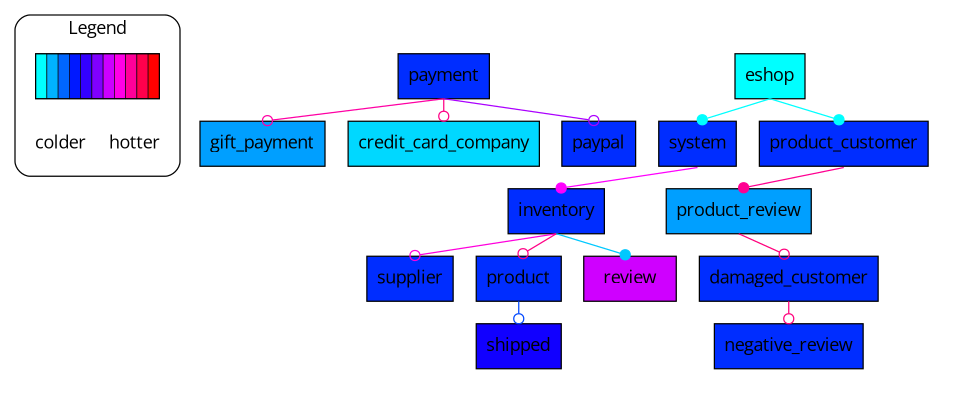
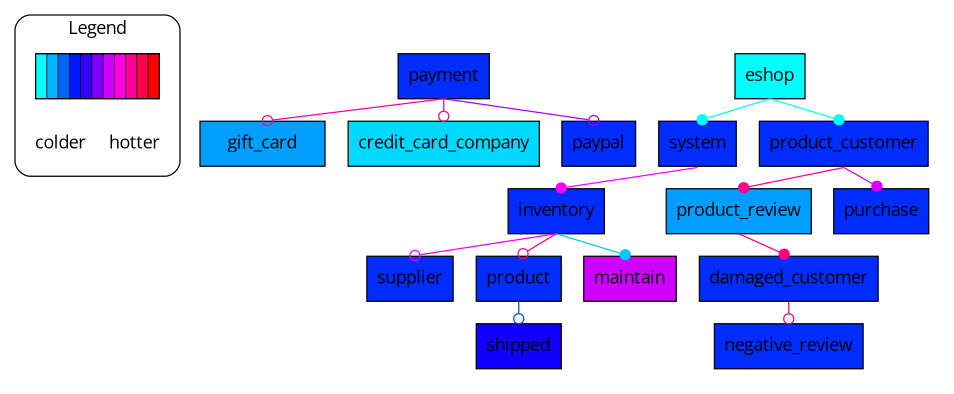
node "gift_payment": label "gift_payment" -> "gift_card"
node "purchase": added
edge "product_review" -> "damaged_customer": arrowhead odot -> dot
node "review": label "review" -> "maintain"
